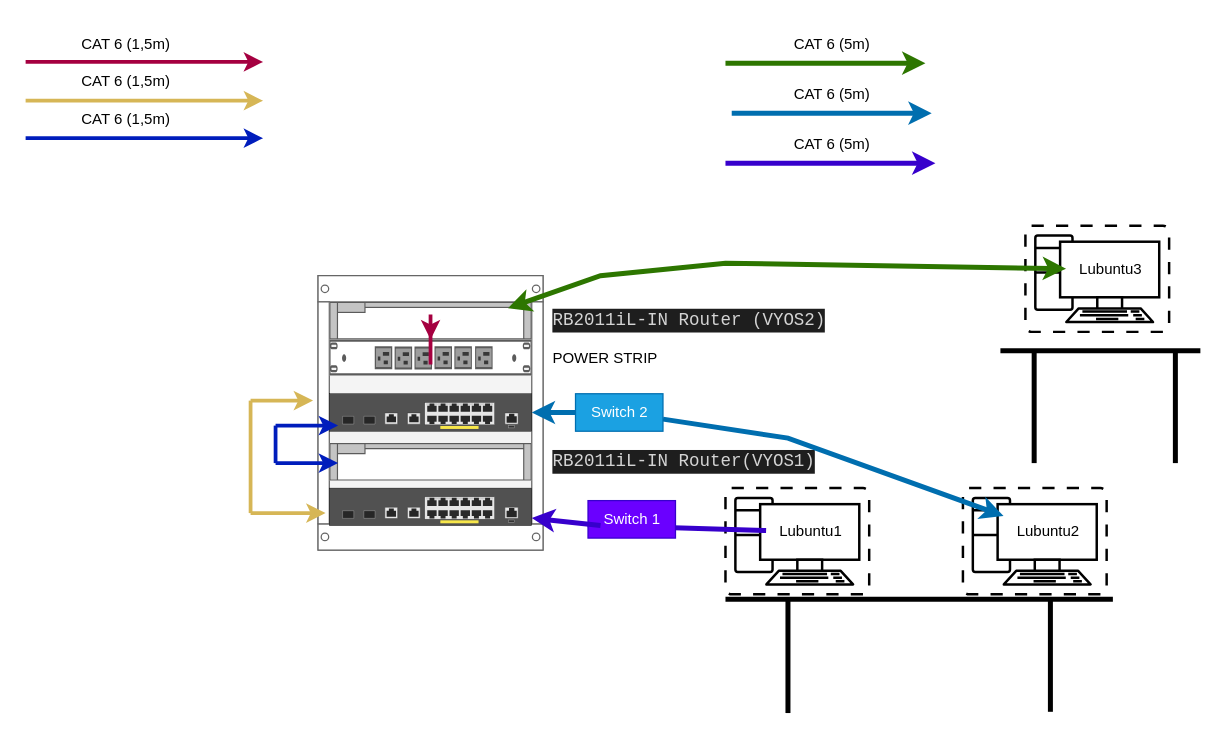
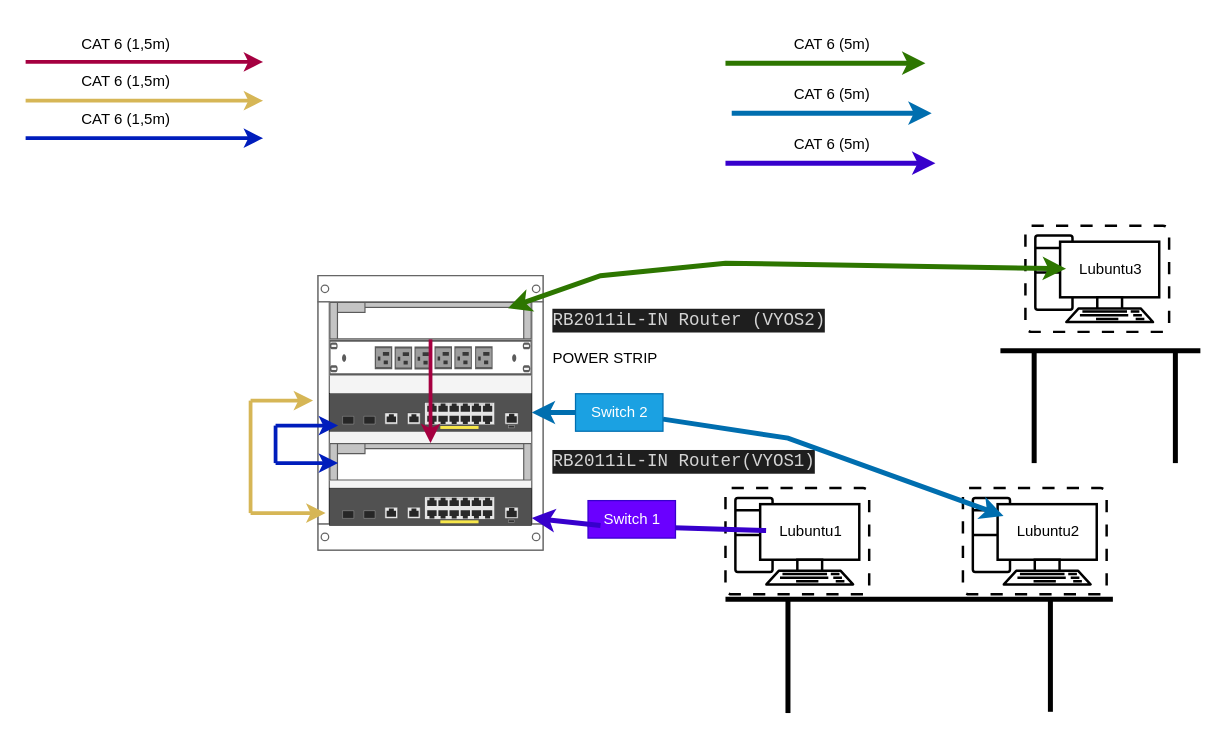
edge "RB2011iL-IN Router (VYOS2)" -> "POWER STRIP": now "RB2011iL-IN Router (VYOS2)" -> "RB2011iL-IN Router(VYOS1)"
